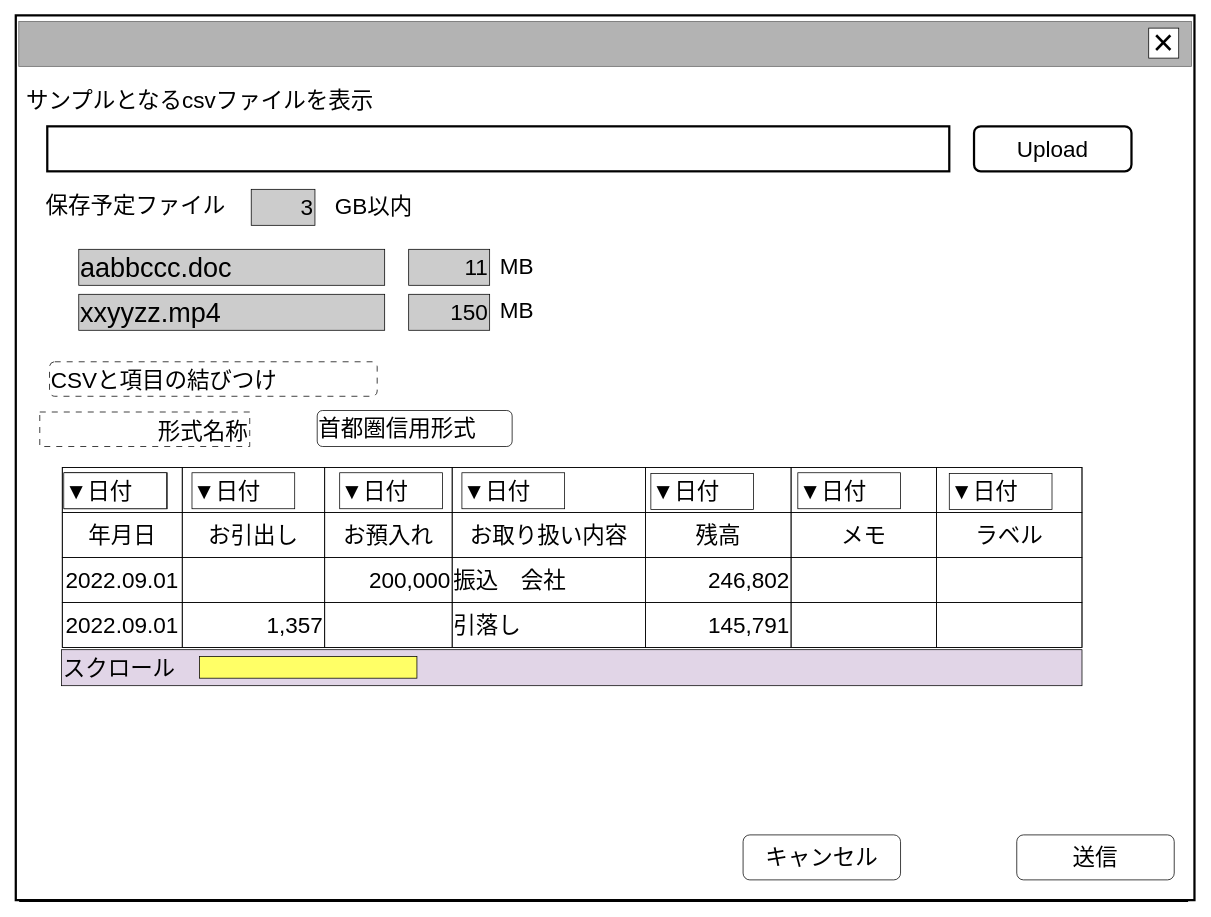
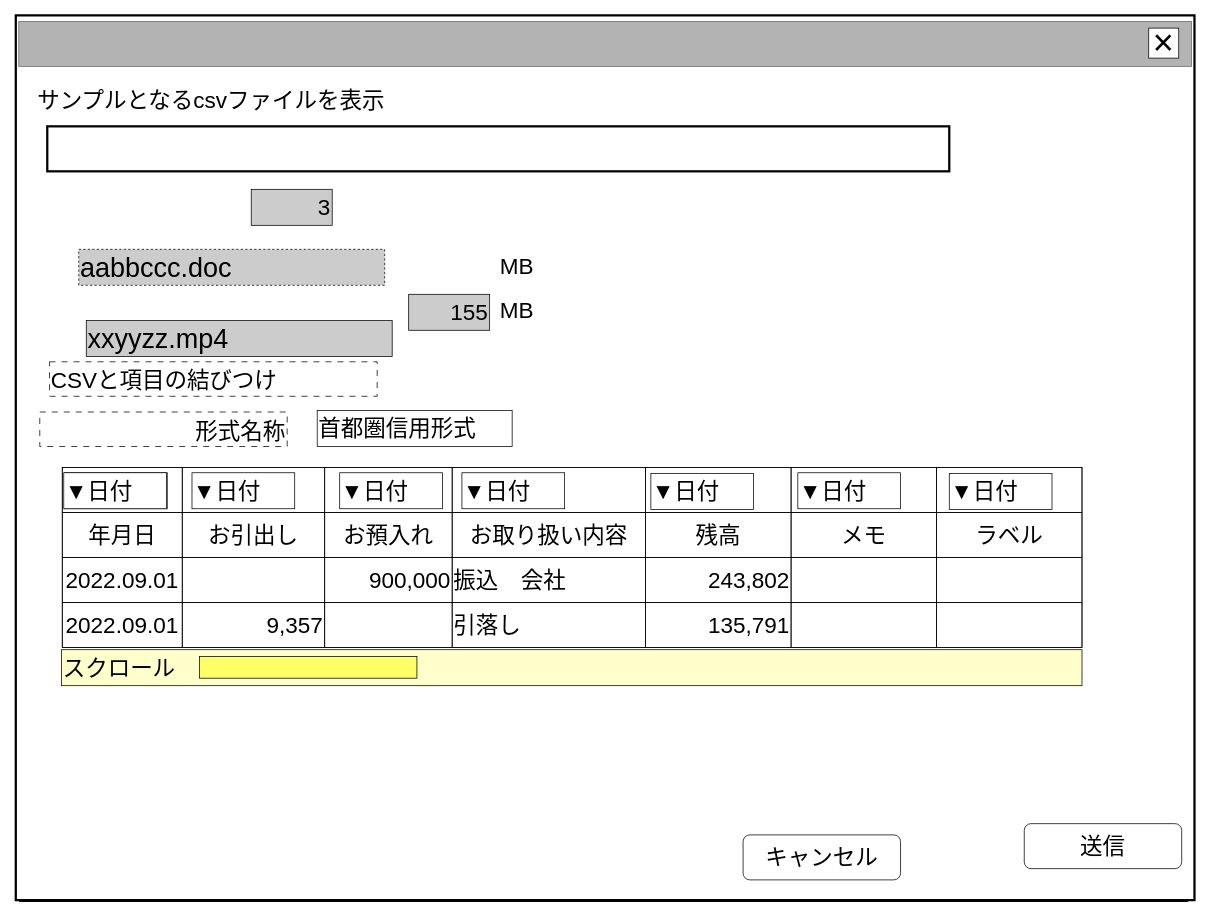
node "サンプルとなるcsvファイルを表示": moved (249, 100) -> (261, 100)
node "Upload": removed
node "保存予定ファイル": removed
node "GB以内": removed
node "3": size 64x36 -> 81x36
node "aabbccc.doc": style solid -> dashed
node "11": removed
node "xxyyzz.mp4": moved (231, 312) -> (239, 339)
node "150": label "150" -> "155"
node "CSVと項目の結びつけ": shape rounded rectangle -> rectangle
node "形式名称": size 210x35 -> 248x35
node "首都圏信用形式": shape rounded rectangle -> rectangle
node "200,000": label "200,000" -> "900,000"
node "246,802": label "246,802" -> "243,802"
node "1,357": label "1,357" -> "9,357"
node "145,791": label "145,791" -> "135,791"
node "スクロール": fillcolor #e1d5e7 -> #ffffcc
node "送信": moved (1095, 858) -> (1103, 846)
